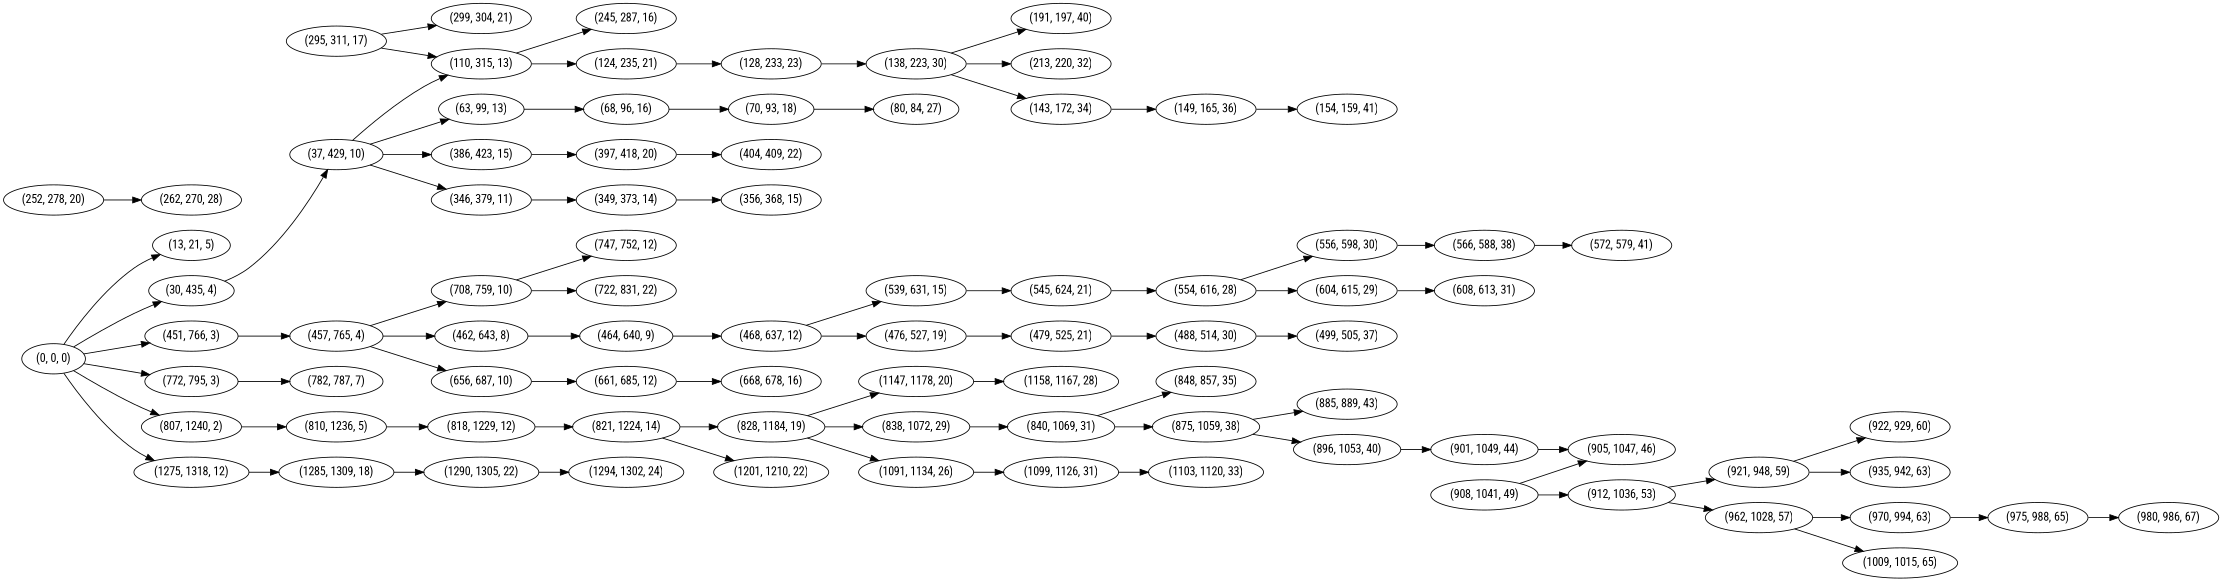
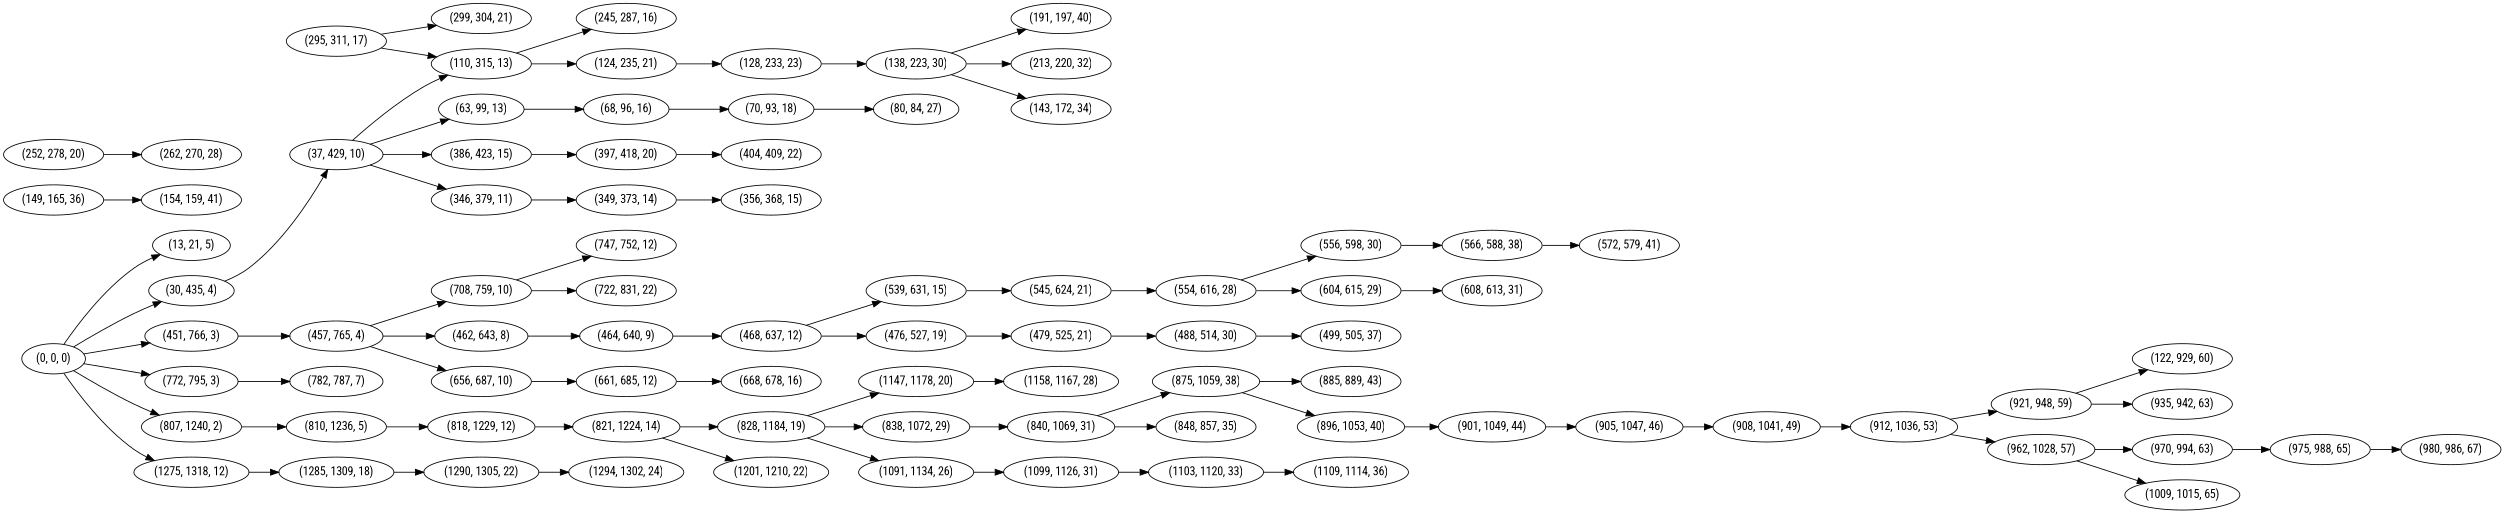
edge "(143, 172, 34)" -> "(149, 165, 36)": removed
node "(922, 929, 60)": label "(922, 929, 60)" -> "(122, 929, 60)"
node "(1109, 1114, 36)": added
edge "(908, 1041, 49)" -> "(905, 1047, 46)": reversed
